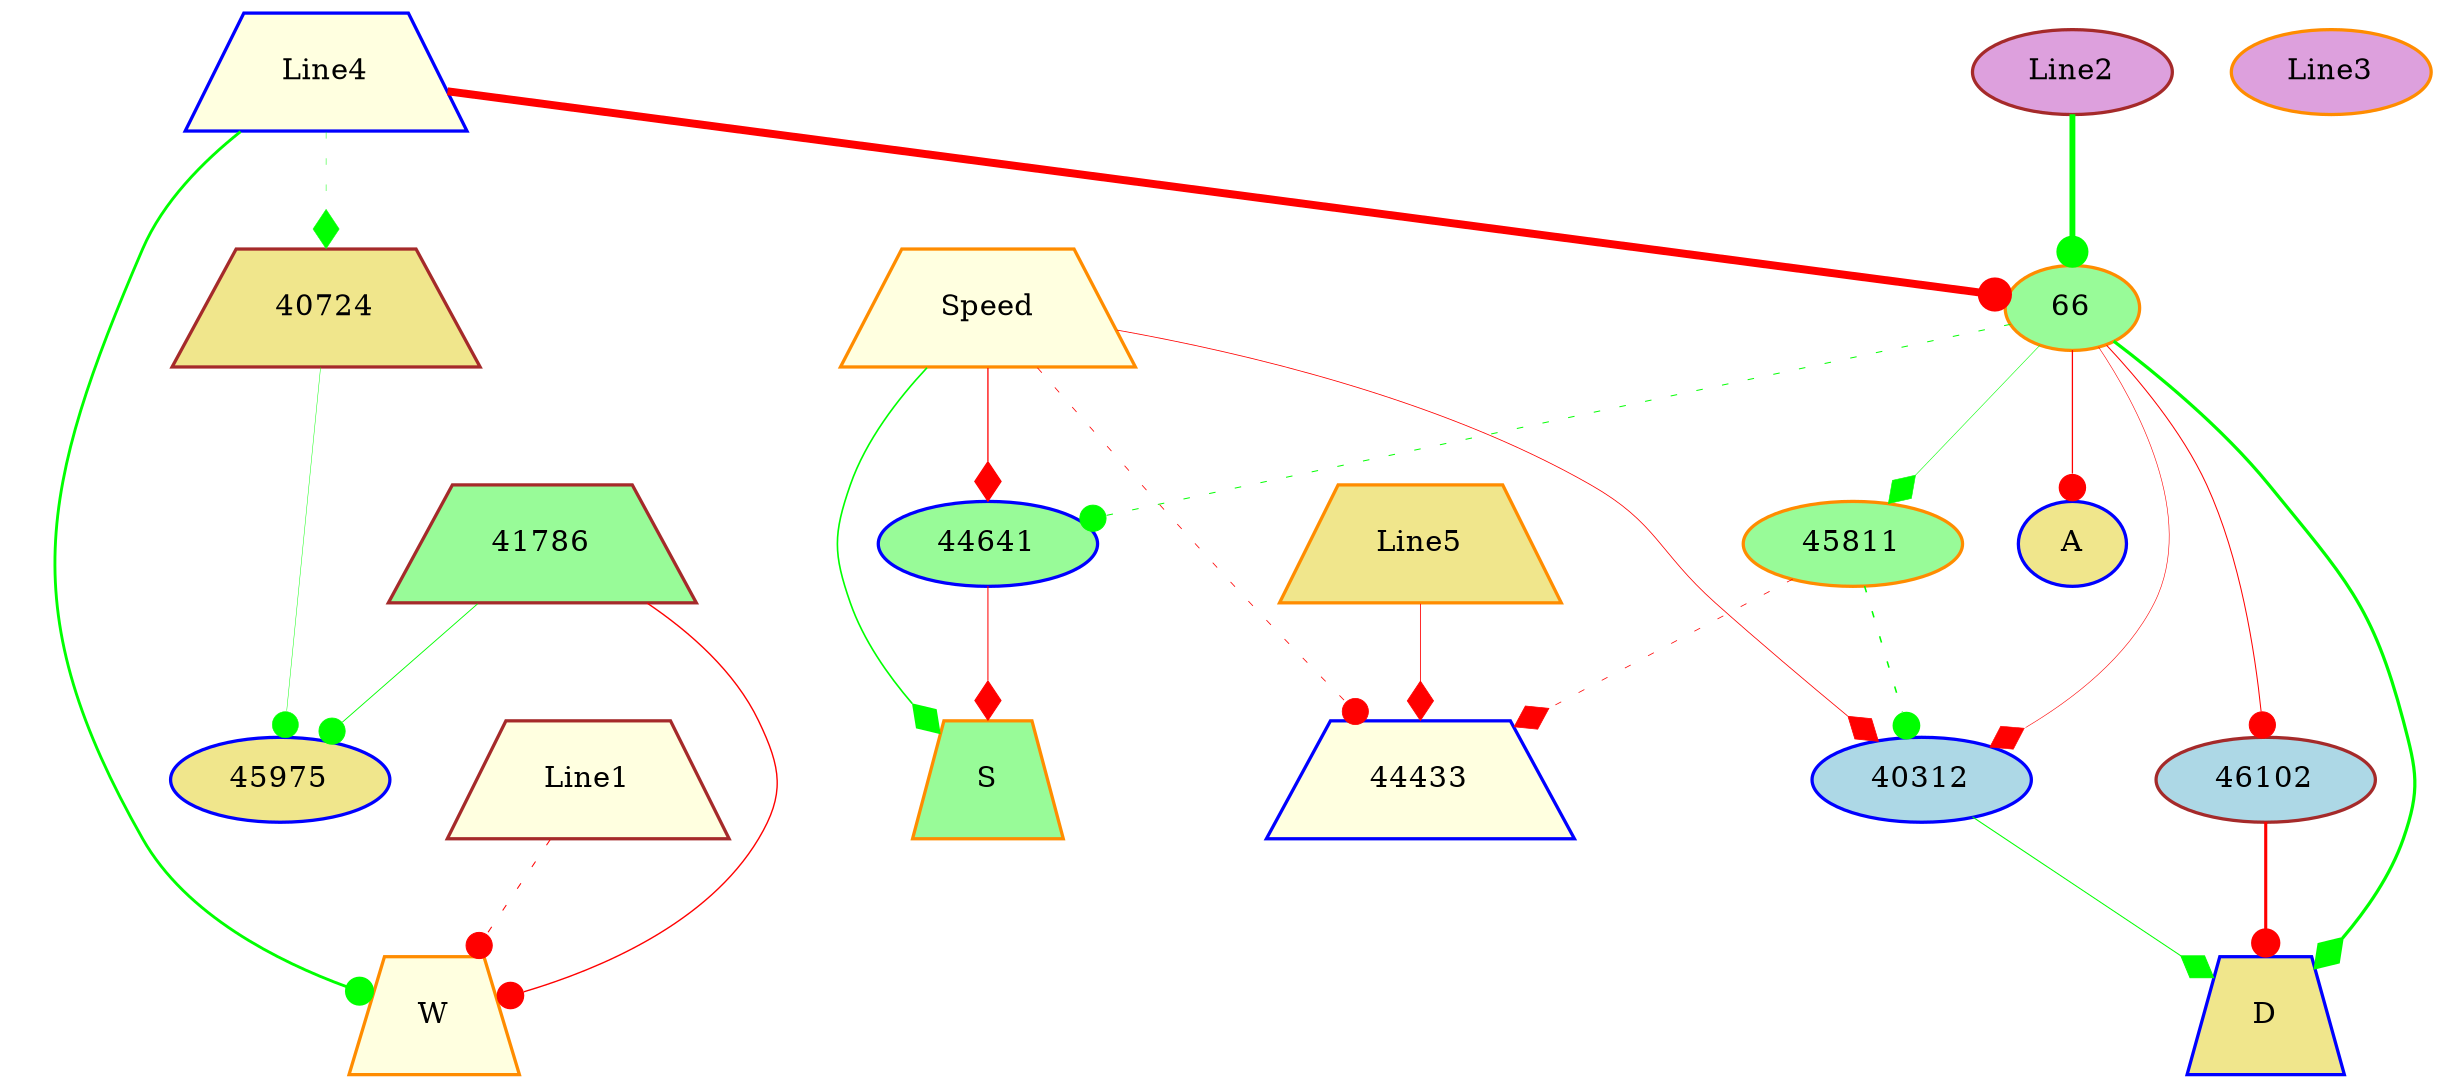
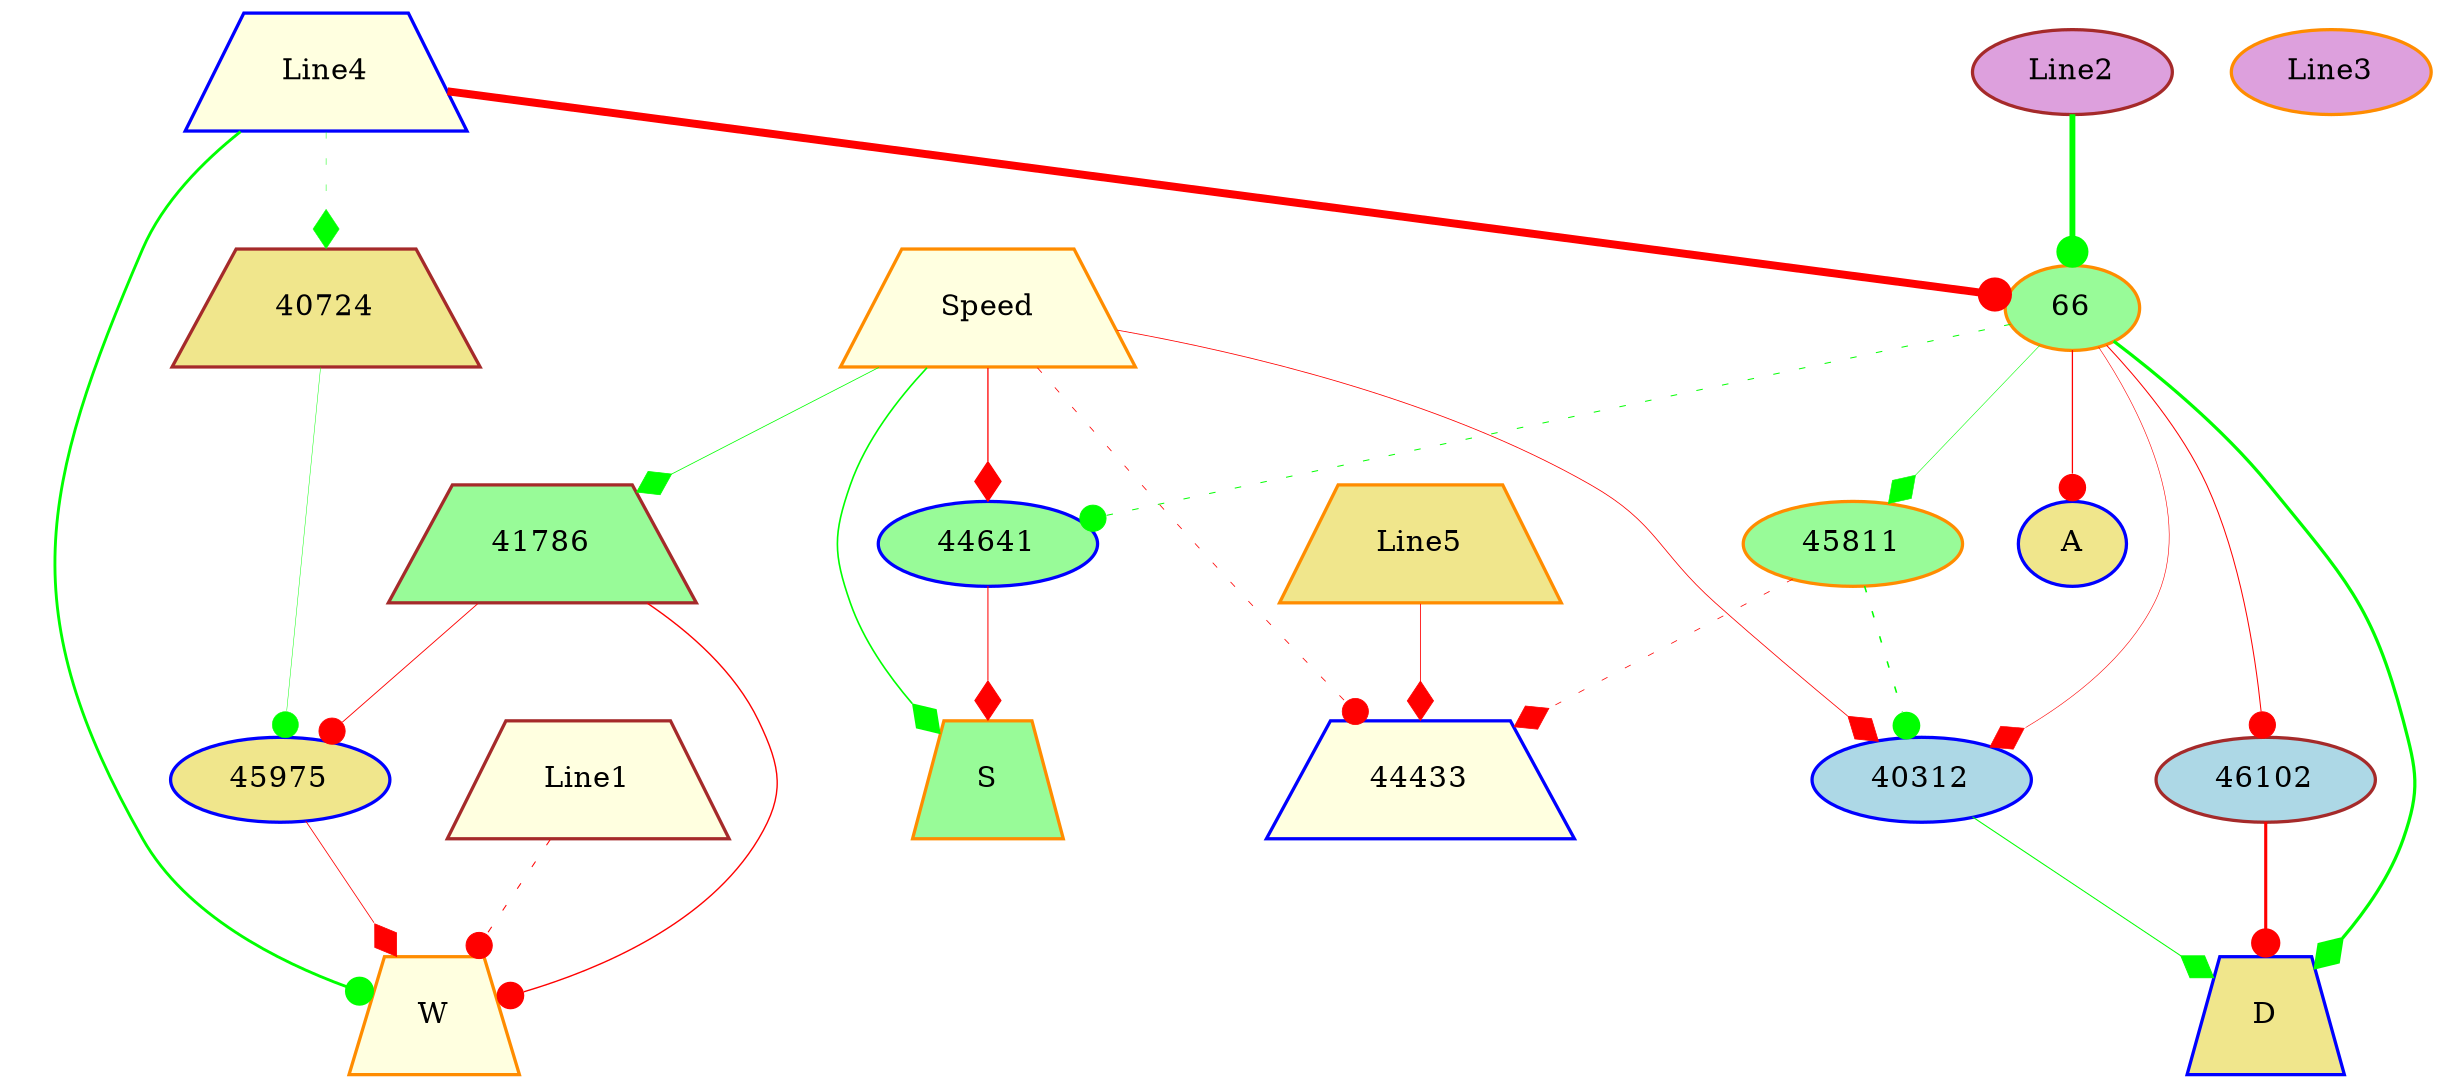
edge "Speed" -> "41786": added
edge "41786" -> "45975": color green -> red
edge "45975" -> "W": added
